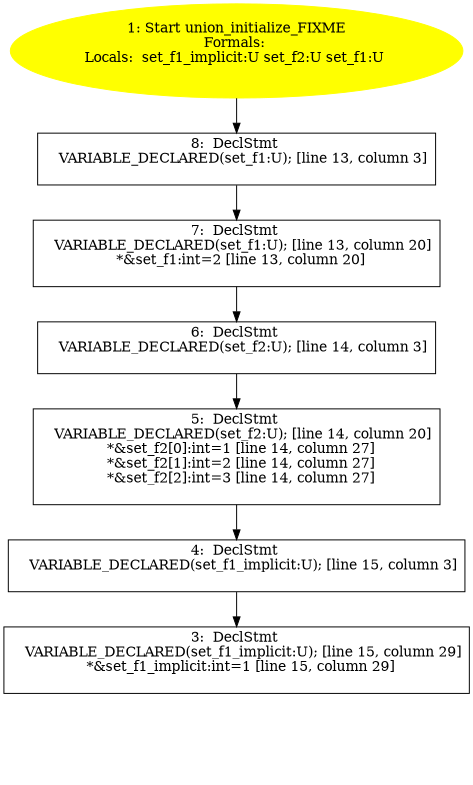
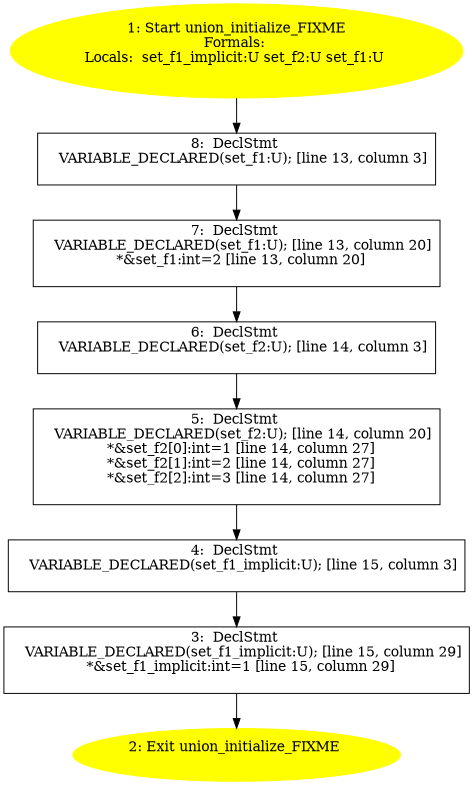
node "2: Exit union_initialize_FIXME": added
